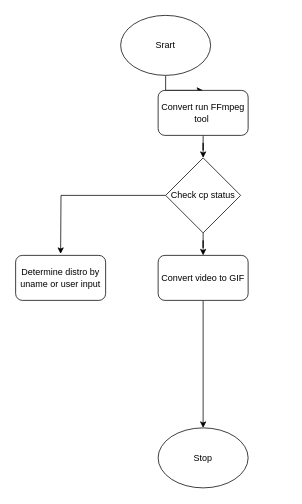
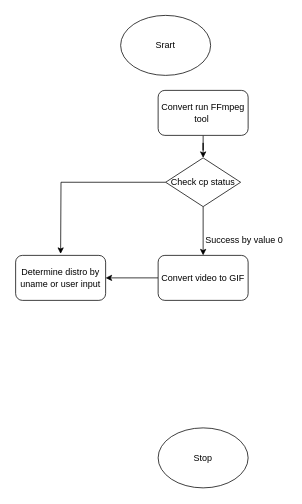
edge "Srart" -> "Convert run FFmpeg tool": removed
node "Check cp status": size 75x75 -> 75x49
node "Success by value 0": added
edge "Convert video to GIF" -> "Stop": now "Convert video to GIF" -> "Determine distro by uname or user input"
